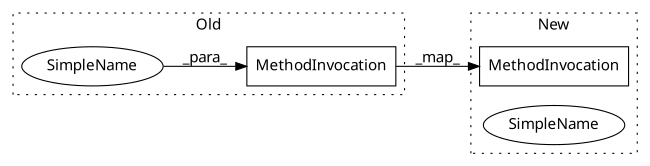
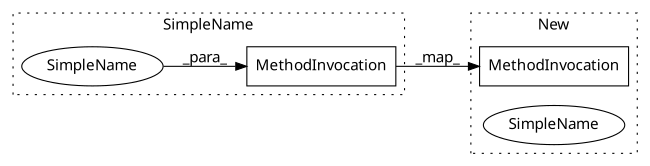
cluster "Old": label "Old" -> "SimpleName"
